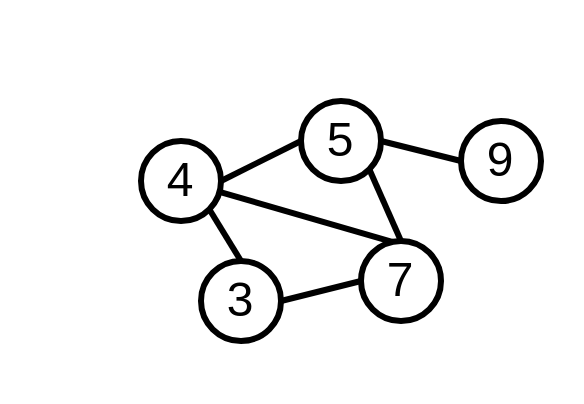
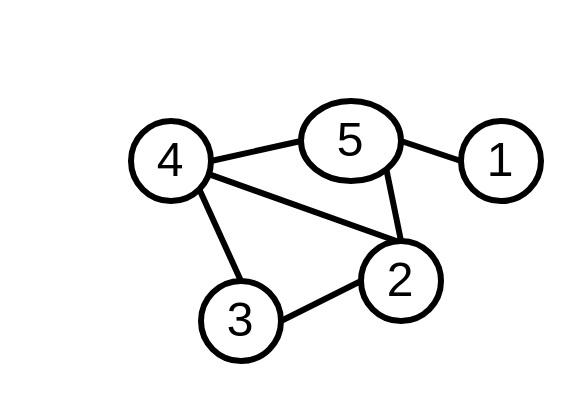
node "5": size 80x80 -> 100x80
node "9": label "9" -> "1"
node "4": moved (181, 181) -> (171, 161)
node "7": label "7" -> "2"
node "3": moved (241, 301) -> (241, 321)
